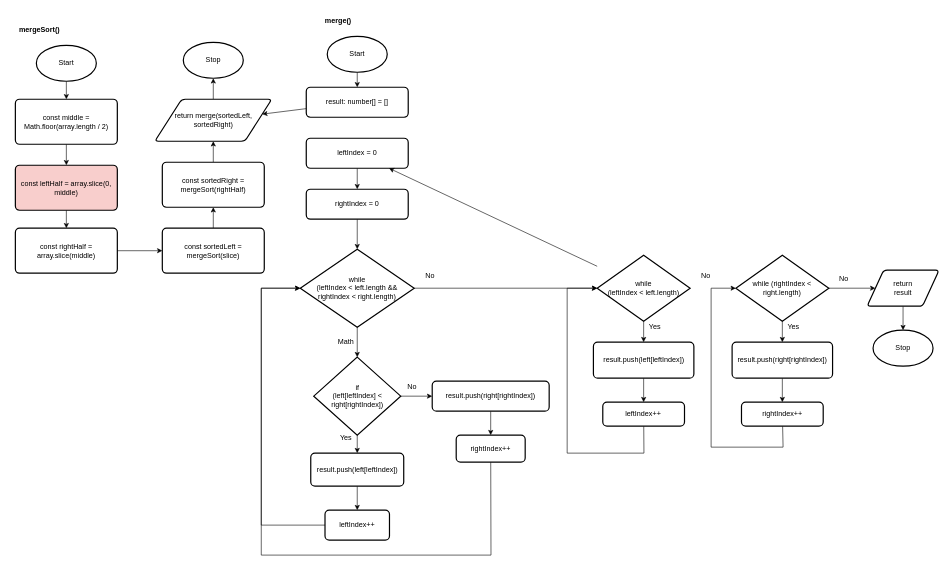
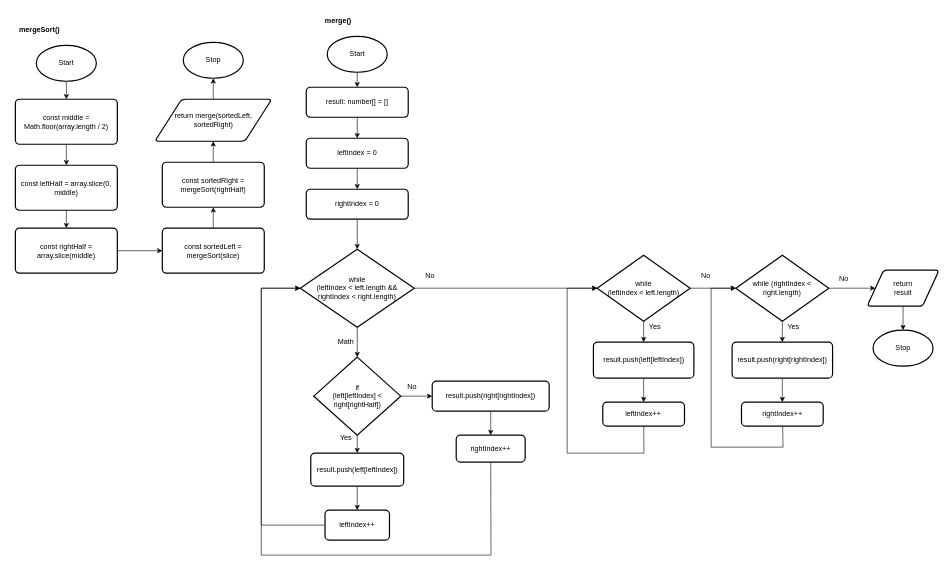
edge "result: number[] = []" -> "return merge(sortedLeft, sortedRight)": now "result: number[] = []" -> "leftIndex = 0"
node "const leftHalf = array.slice(0, middle)": fillcolor #f8cecc -> #ffffff
edge "while (leftIndex < left.length)" -> "leftIndex = 0": now "while (leftIndex < left.length)" -> "while (rightIndex < right.length)"
node "if (left[leftIndex] < right[rightIndex])": label "if (left[leftIndex] < right[rightIndex])" -> "if (left[leftIndex] < right[rightHalf])"
